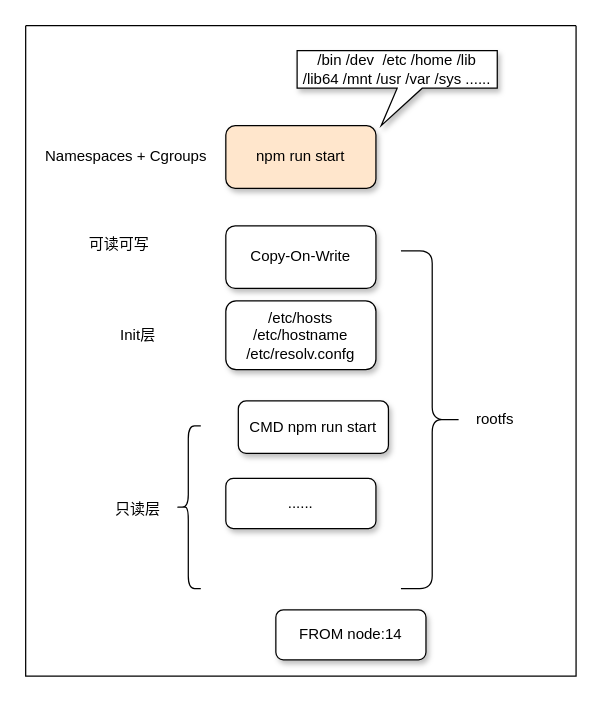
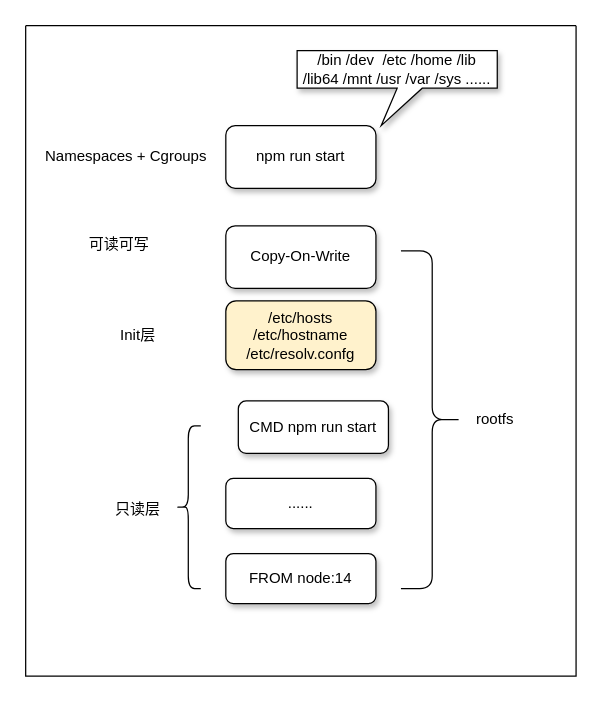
node "npm run start": fillcolor #ffe6cc -> #ffffff
node "/etc/hosts /etc/hostname /etc/resolv.confg": fillcolor #ffffff -> #fff2cc
node "FROM node:14": moved (351, 634) -> (301, 578)
